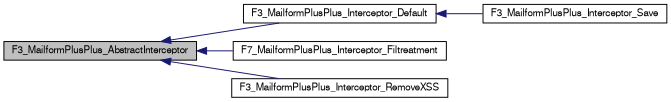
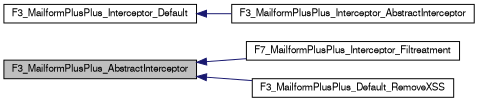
node "F3_MailformPlusPlus_Interceptor_Save": label "F3_MailformPlusPlus_Interceptor_Save" -> "F3_MailformPlusPlus_Interceptor_AbstractInterceptor"
edge "F3_MailformPlusPlus_Interceptor_Default" -> "F3_MailformPlusPlus_AbstractInterceptor": removed
node "F3_MailformPlusPlus_Interceptor_RemoveXSS": label "F3_MailformPlusPlus_Interceptor_RemoveXSS" -> "F3_MailformPlusPlus_Default_RemoveXSS"
